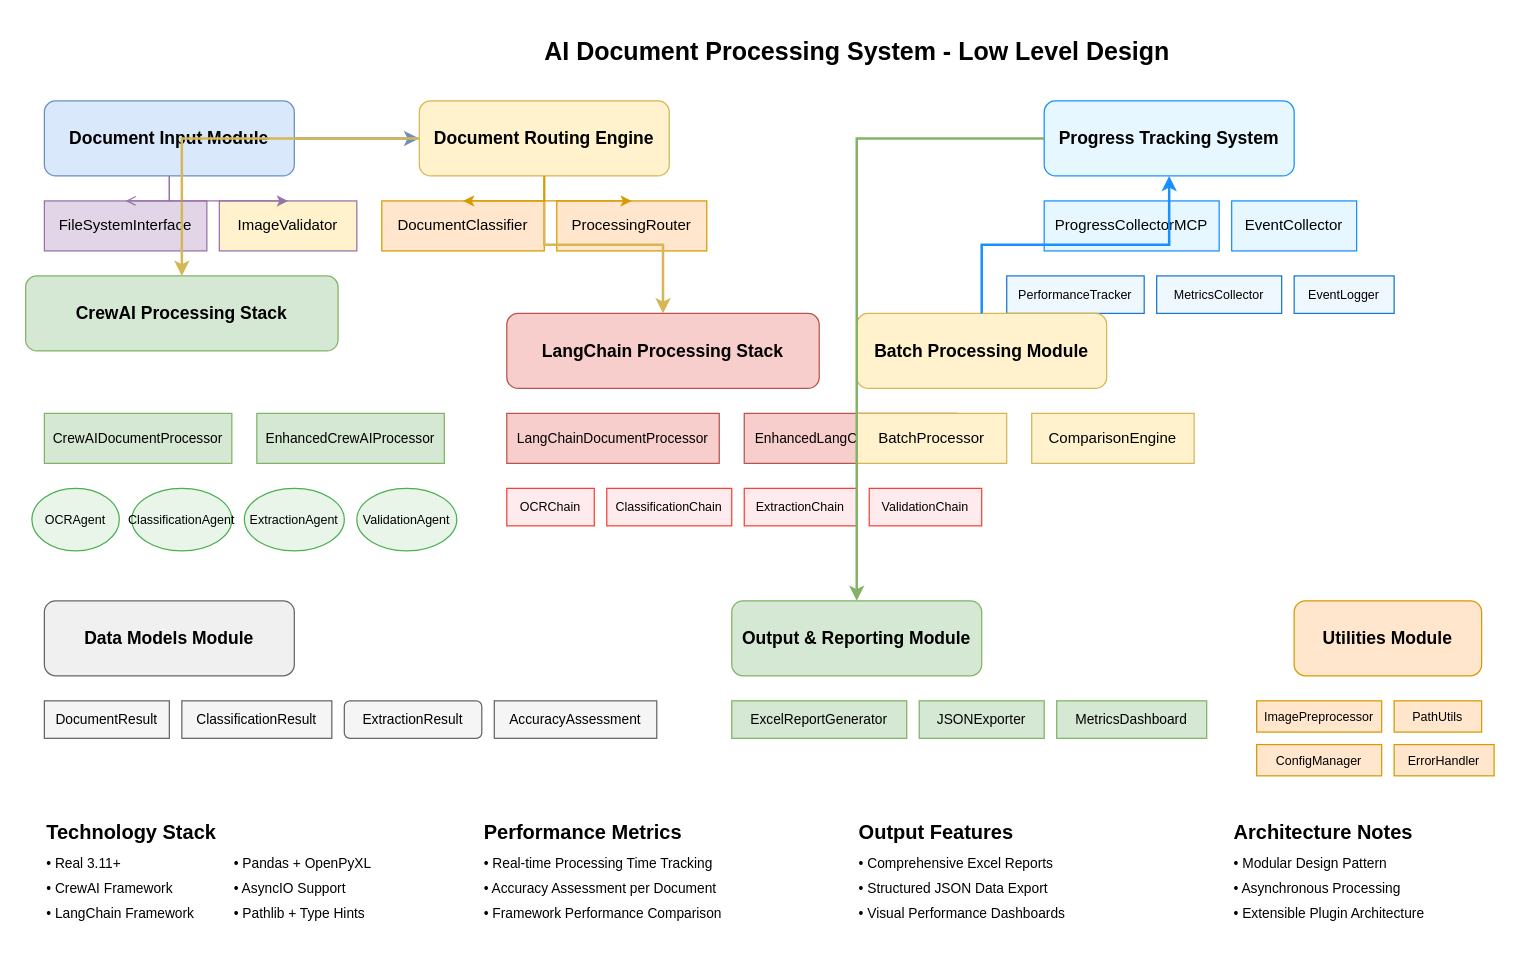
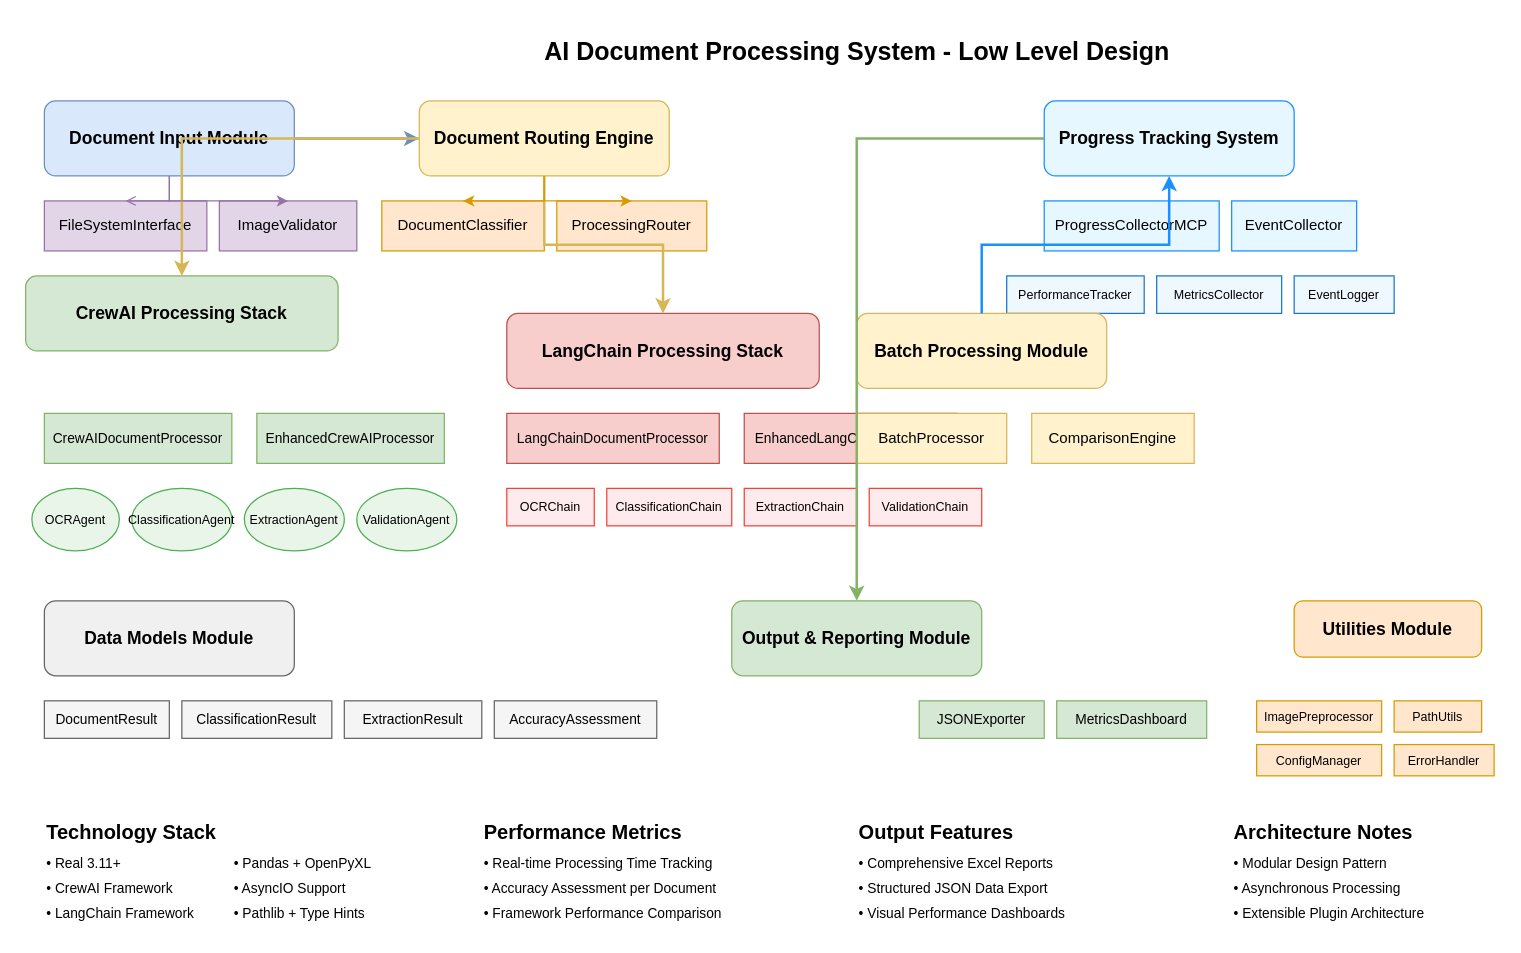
node "ImageValidator": fillcolor #fff2cc -> #e1d5e7
node "Utilities Module": size 188x75 -> 188x56
node "ExtractionResult": shape rounded rectangle -> rectangle
node "ExcelReportGenerator": removed
